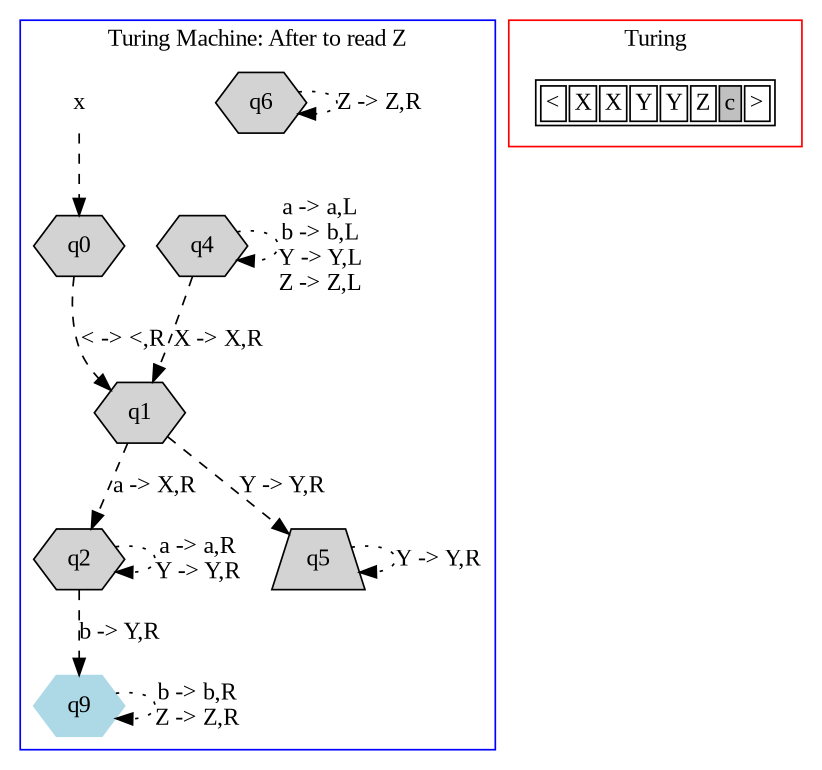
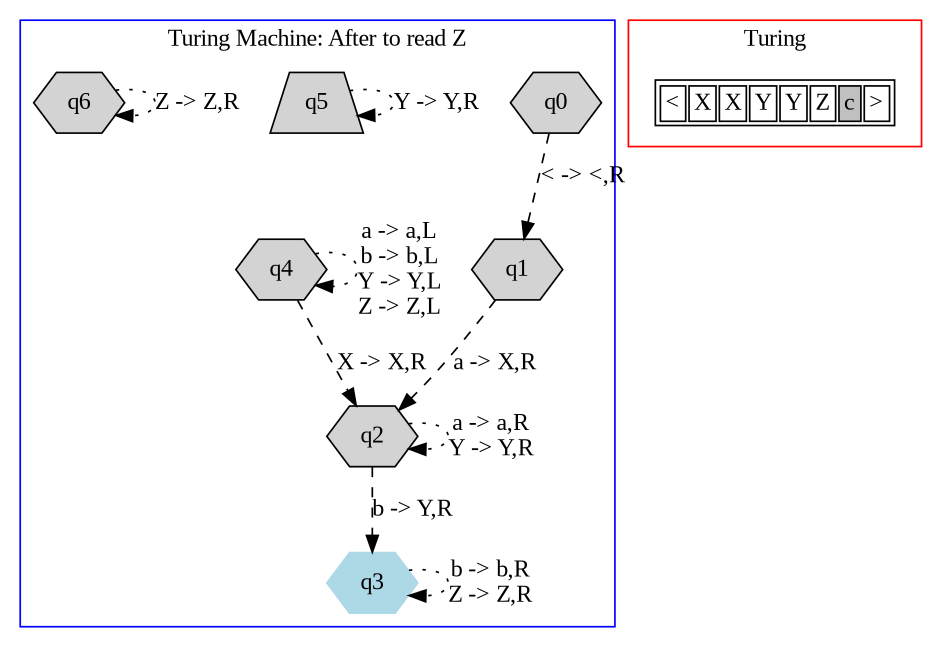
node "x": removed
edge "q4" -> "q1": now "q4" -> "q2"
edge "q1" -> "q5": removed, label "Y -> Y,R"
node "q9": label "q9" -> "q3"
